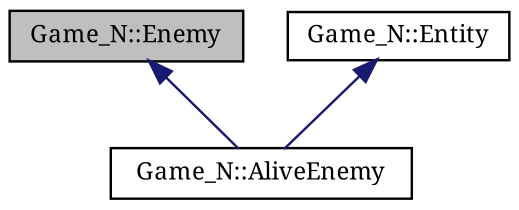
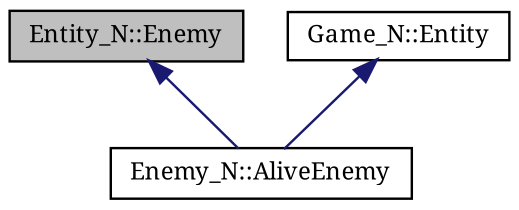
node "Game_N::Enemy": label "Game_N::Enemy" -> "Entity_N::Enemy"
node "Game_N::AliveEnemy": label "Game_N::AliveEnemy" -> "Enemy_N::AliveEnemy"
